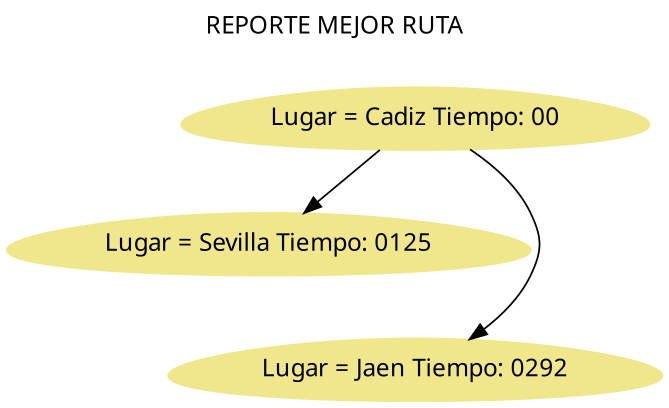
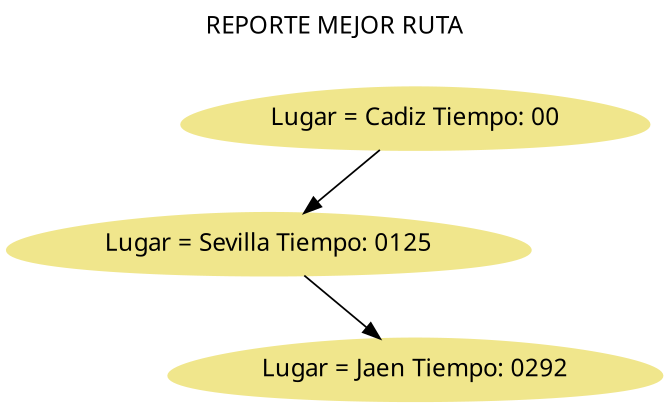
edge "Lugar = Cadiz Tiempo: 00" -> "Lugar = Jaen Tiempo: 0292": now "Lugar = Sevilla Tiempo: 0125" -> "Lugar = Jaen Tiempo: 0292"
